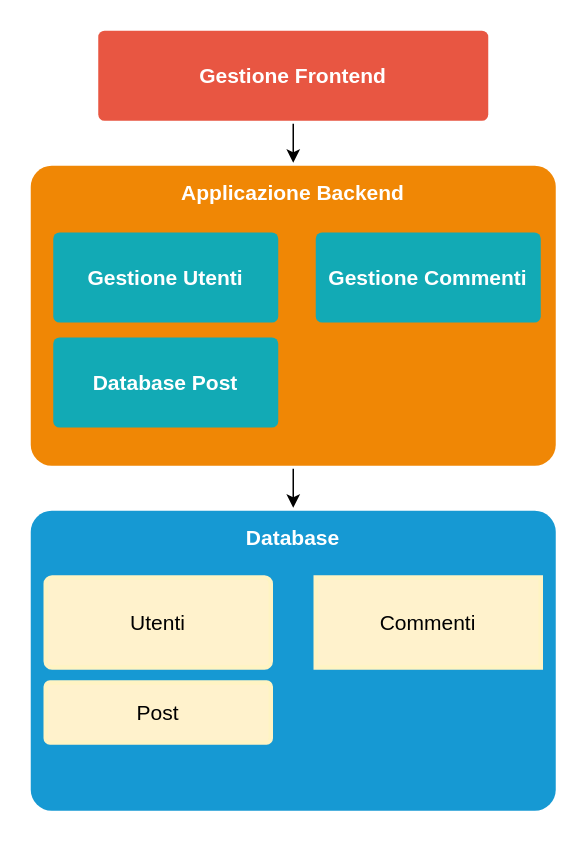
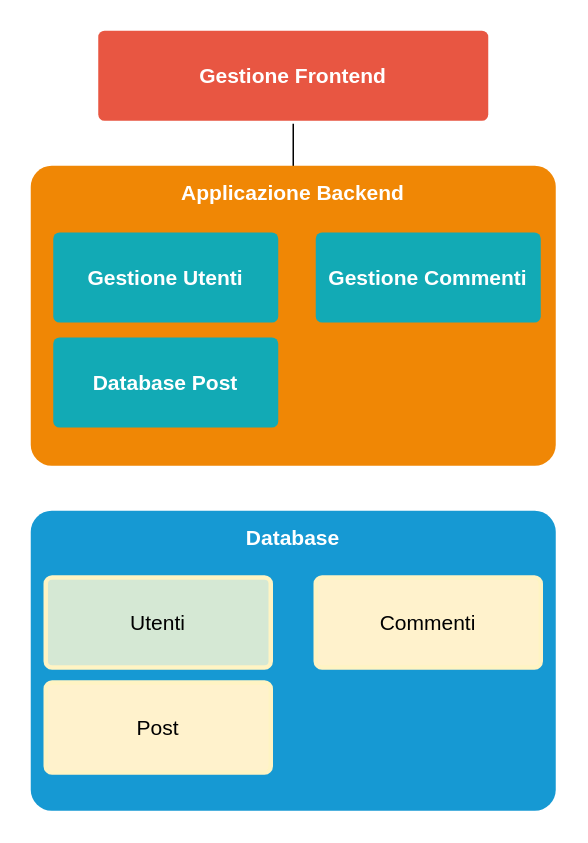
edge "Gestione Frontend" -> "Applicazione Backend": now "Gestione Frontend" -> "Gestione Utenti"
edge "Applicazione Backend" -> "Database": removed
node "Utenti": fillcolor #fff2cc -> #d5e8d4
node "Commenti": shape rectangle -> rounded rectangle
node "Post": size 225x60 -> 225x90
